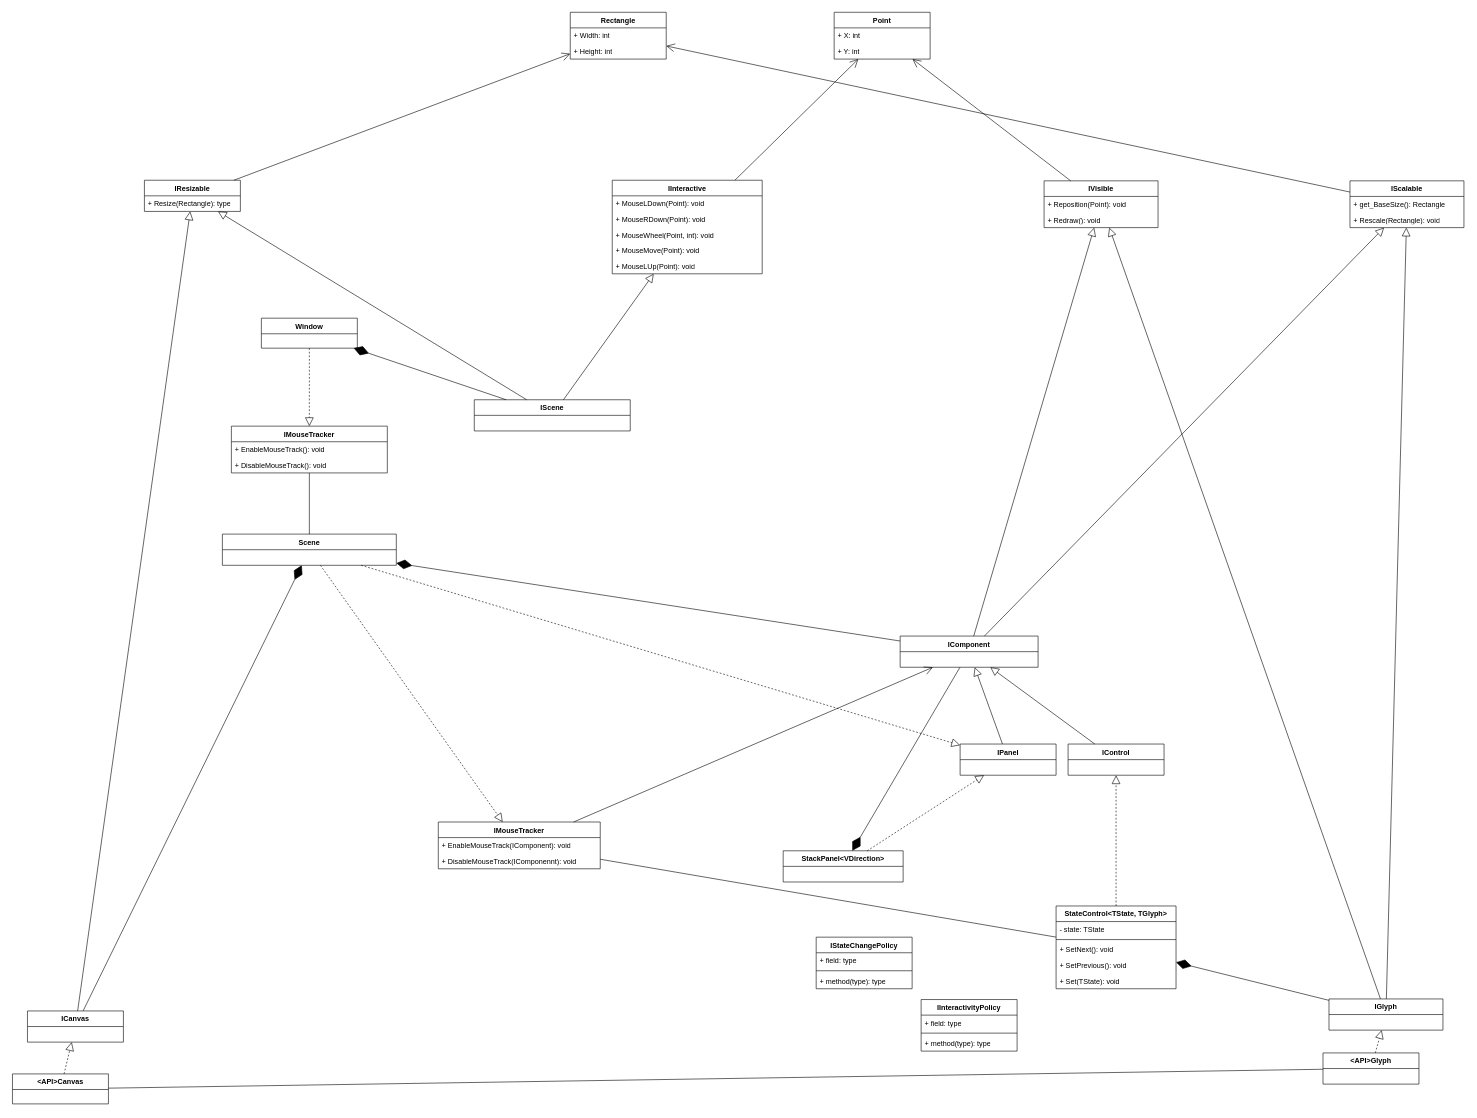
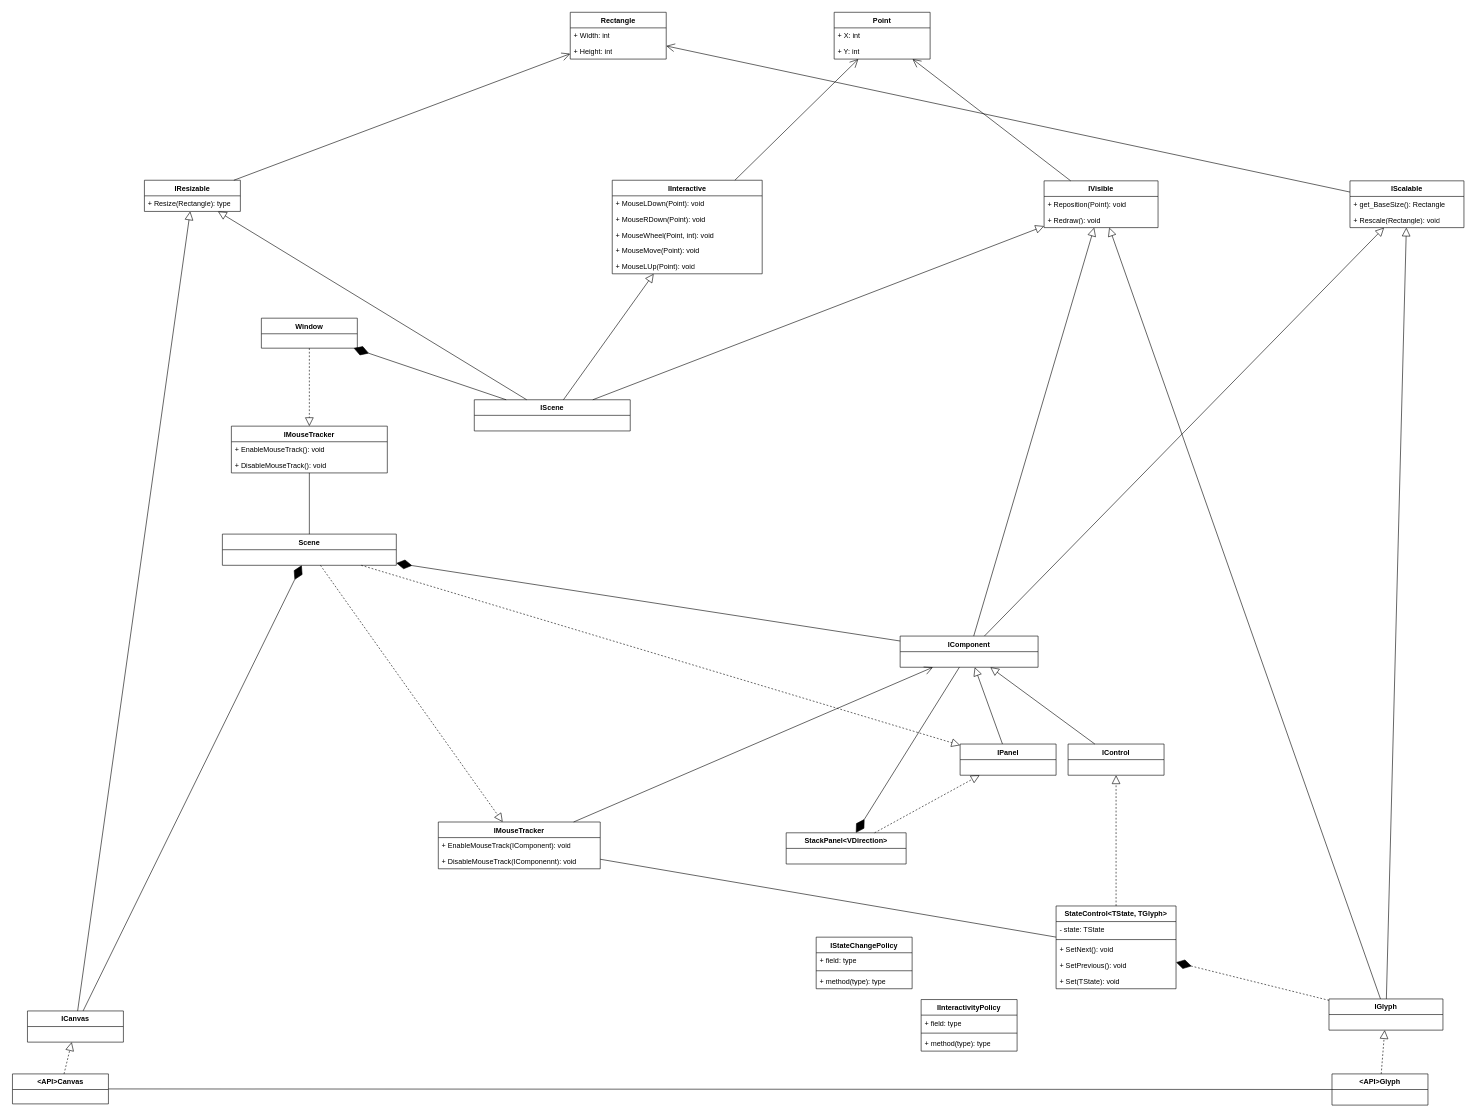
edge "IScene" -> "IVisible": added
node "StackPanel<VDirection>": moved (843, 867) -> (846, 849)
edge "IGlyph" -> "StateControl<TState, TGlyph>": style solid -> dashed
node "<API>Glyph": moved (1371, 1069) -> (1380, 1090)
